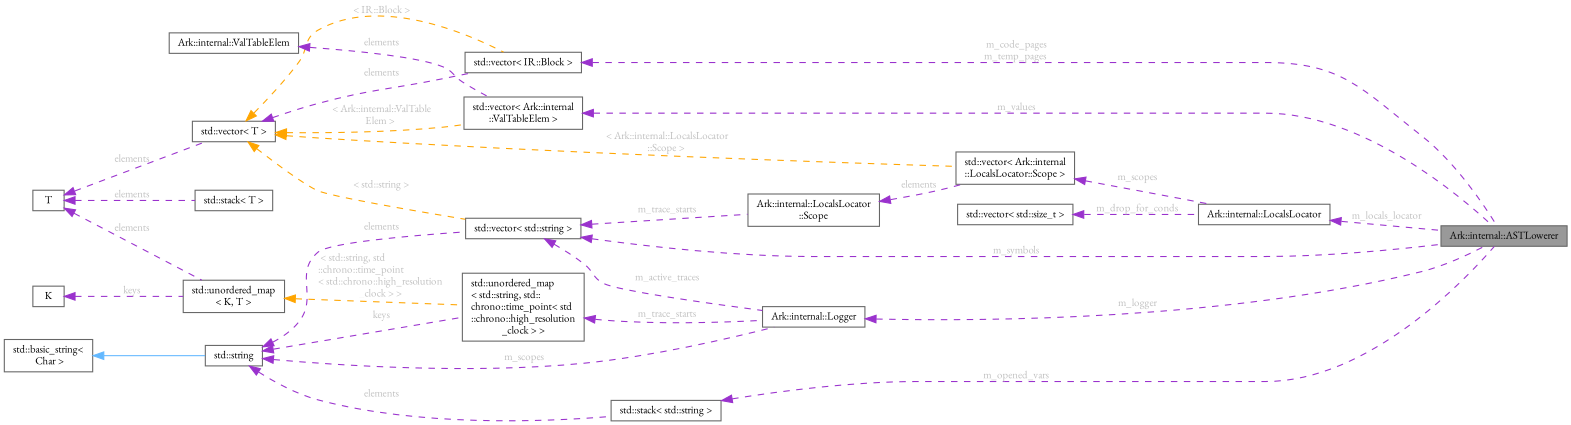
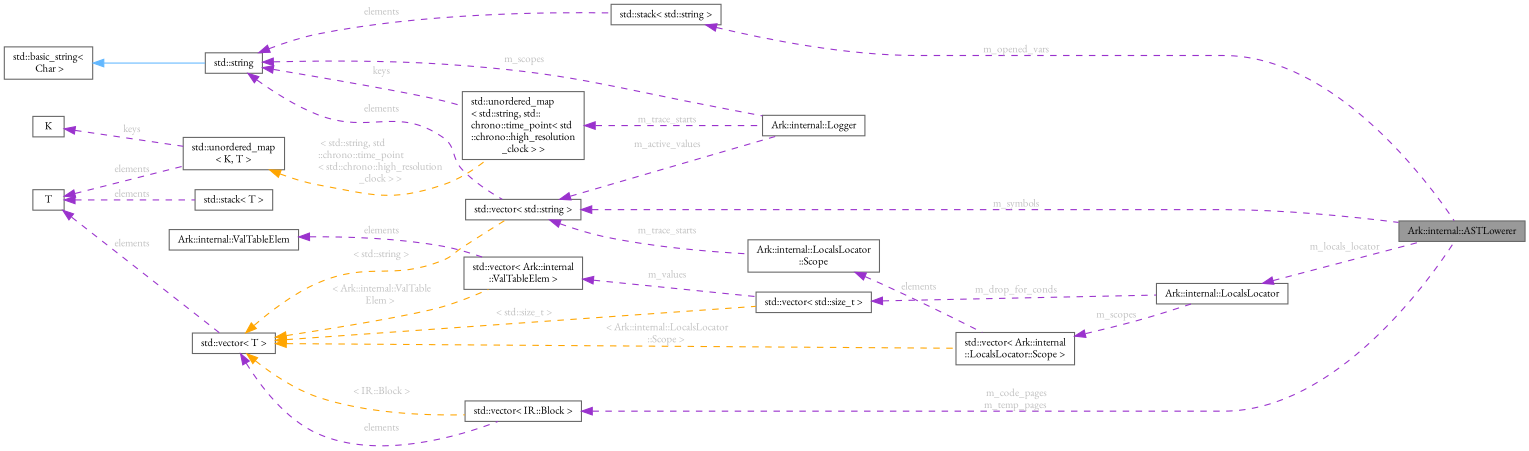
edge "Ark::internal::ASTLowerer" -> "std::vector< Ark::internal ::ValTableElem >": now "std::vector< std::size_t >" -> "std::vector< Ark::internal ::ValTableElem >"
edge "Ark::internal::Logger" -> "std::vector< std::string >": label " m_active_traces" -> " m_active_values"
edge "Ark::internal::ASTLowerer" -> "Ark::internal::Logger": removed, label "m_logger"
edge "std::vector< std::size_t >" -> "std::vector< T >": added, label "< std::size_t >"
